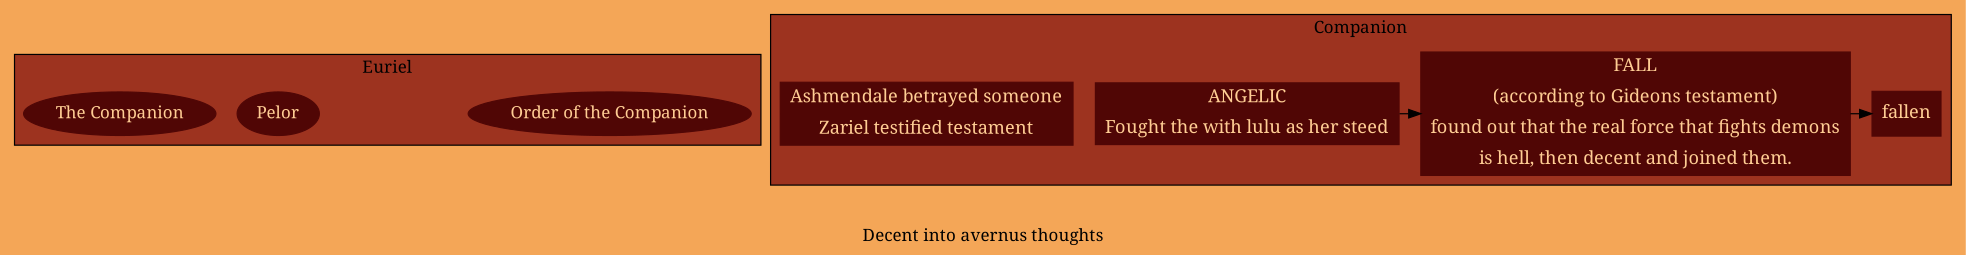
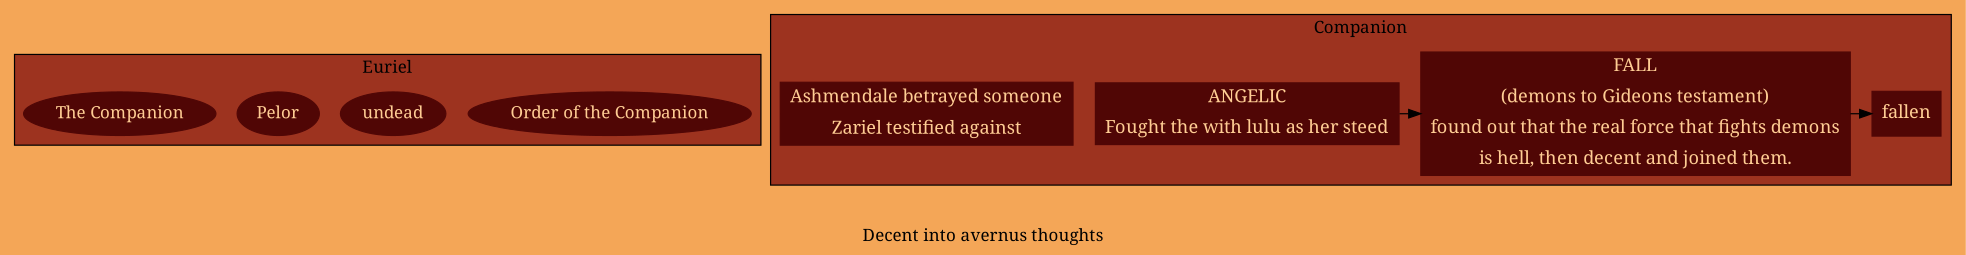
node "FALL": text "(according to Gideons testament)" -> "(demons to Gideons testament)"
node "undead": added
node "Ashmendale betrayed someone": text "Zariel testified testament" -> "Zariel testified against"
